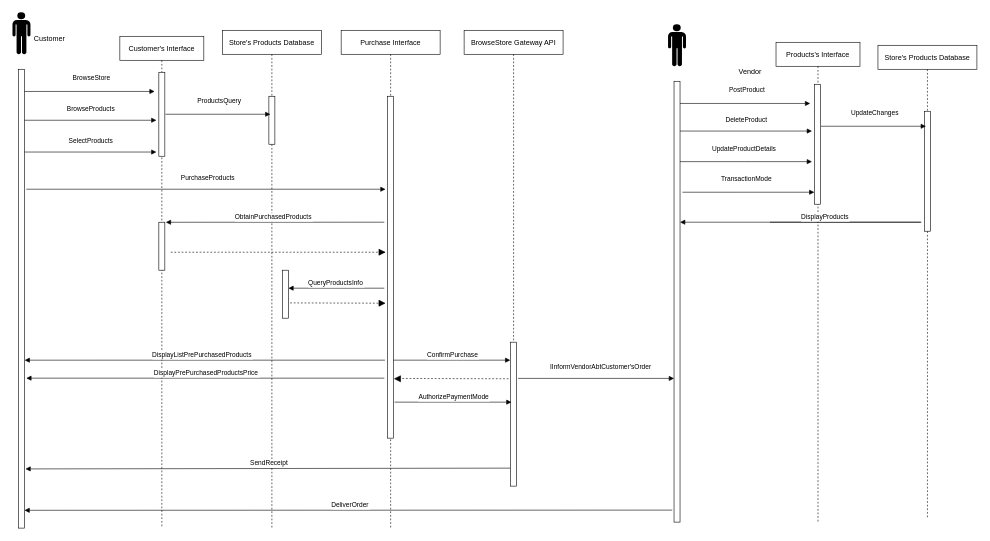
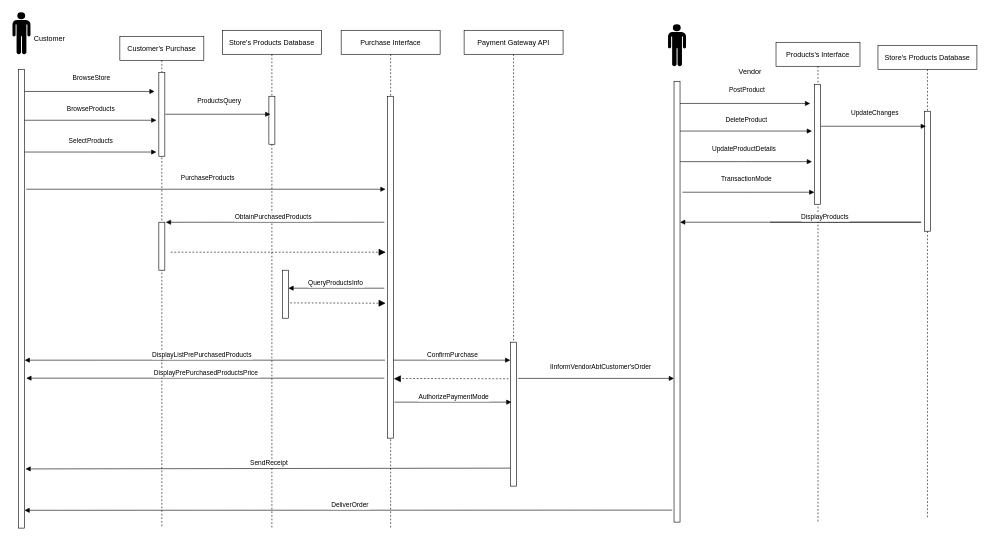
node "BrowseStore Gateway API": label "BrowseStore Gateway API" -> "Payment Gateway API"
node "Customer's Interface": label "Customer's Interface" -> "Customer's Purchase"
